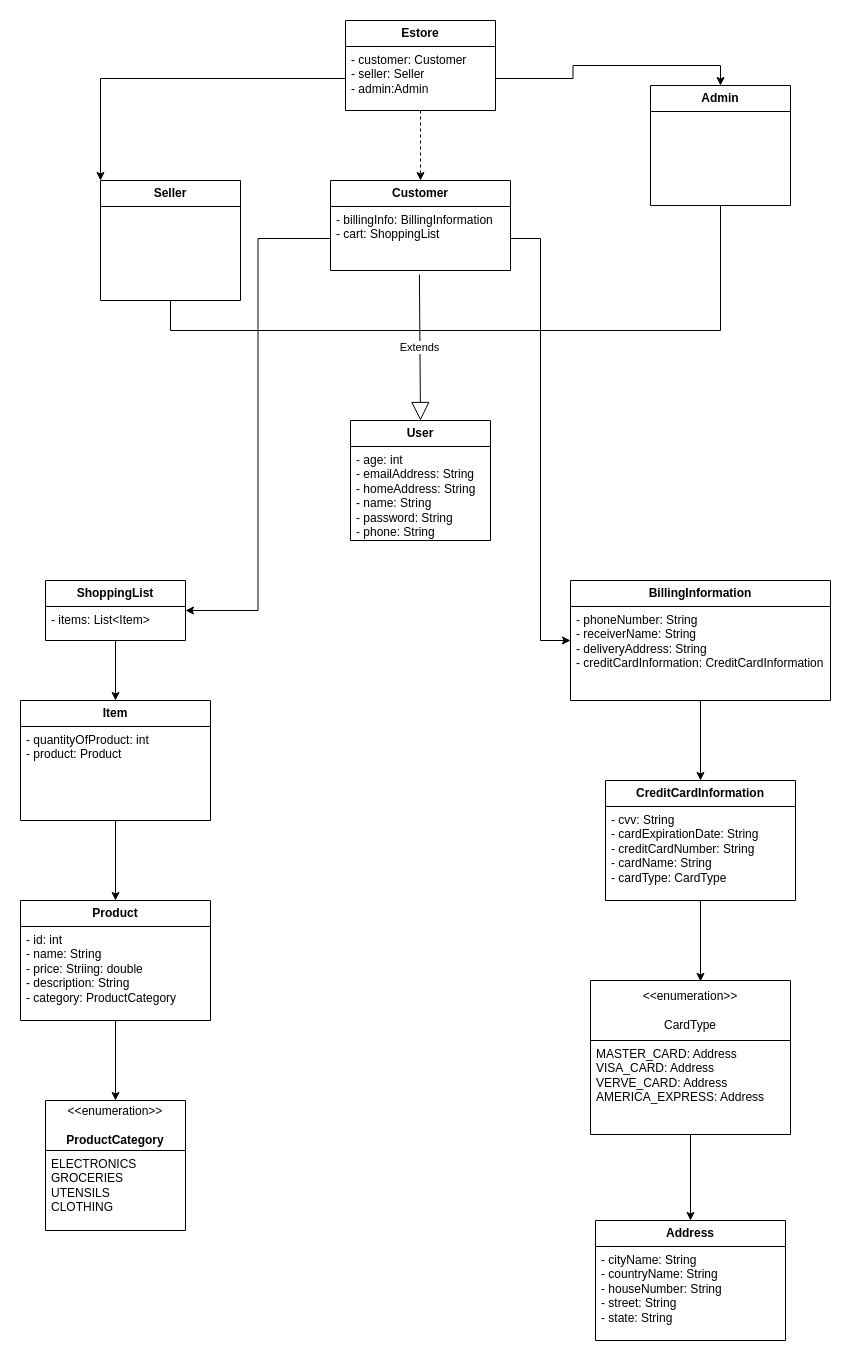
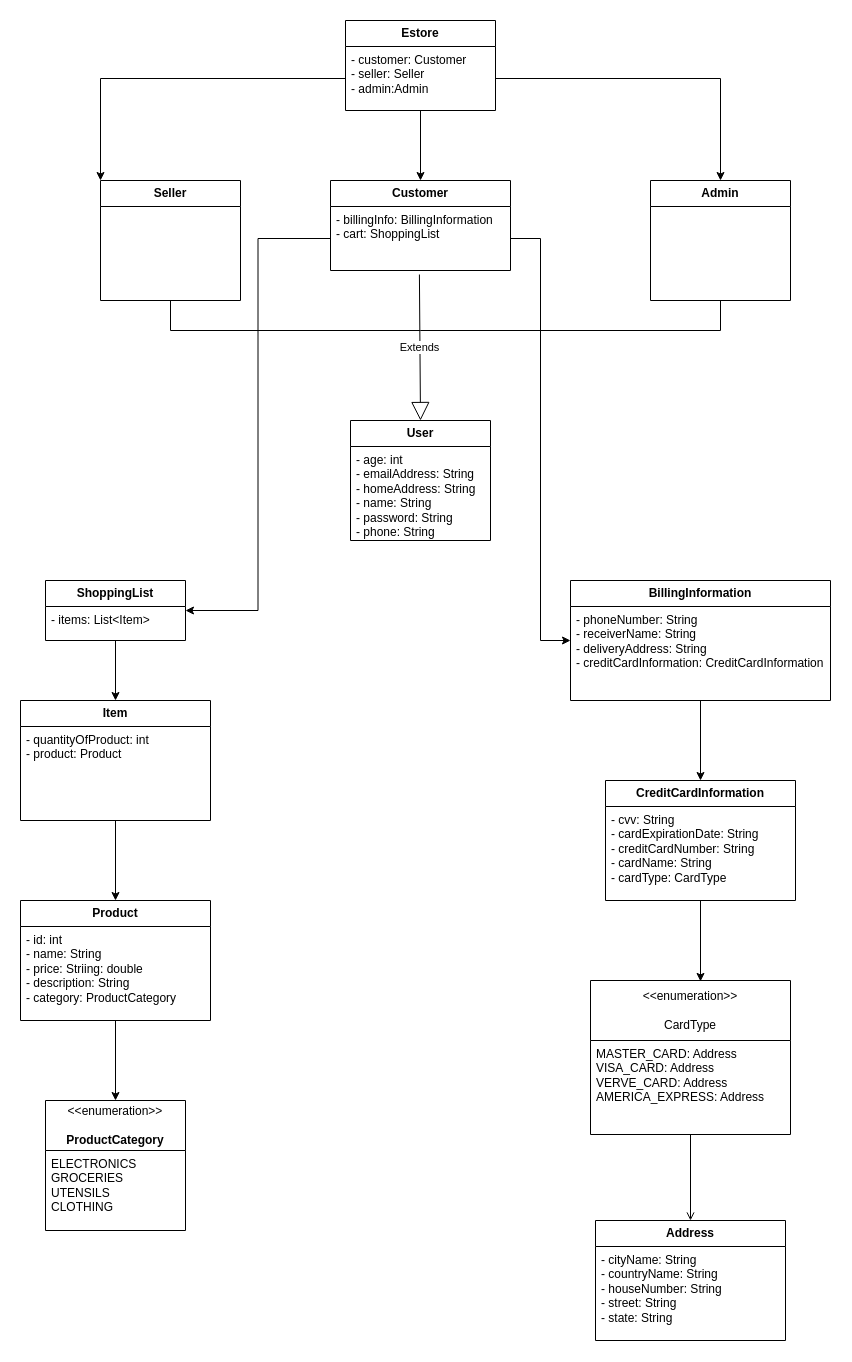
edge "Estore" -> "Customer": style dashed -> solid
node "Admin": moved (721, 146) -> (721, 241)
edge "<<enumeration>> CardType" -> "Address": arrowhead classic -> open
